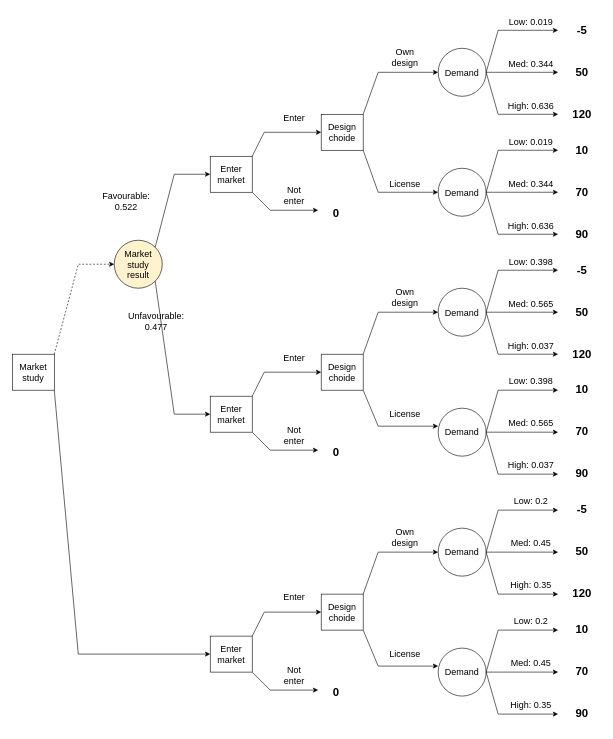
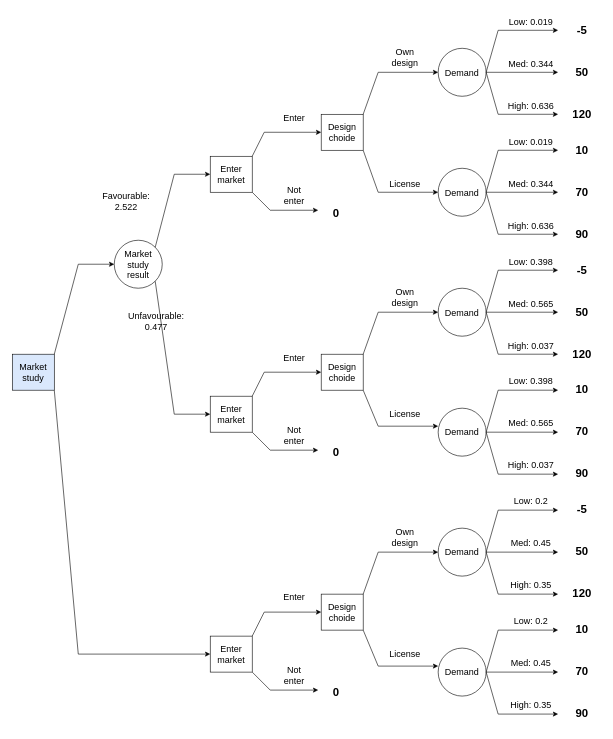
node "Favourable: 0.522": label "Favourable: 0.522" -> "Favourable: 2.522"
node "Market study result": fillcolor #fff2cc -> #ffffff
edge "Market study" -> "Market study result": style dashed -> solid
node "Market study": fillcolor #ffffff -> #dae8fc
